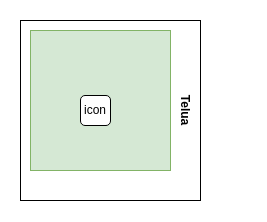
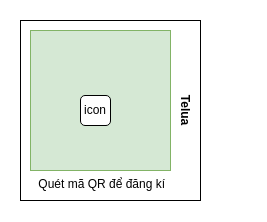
node "Quét mã QR để đăng kí": added
